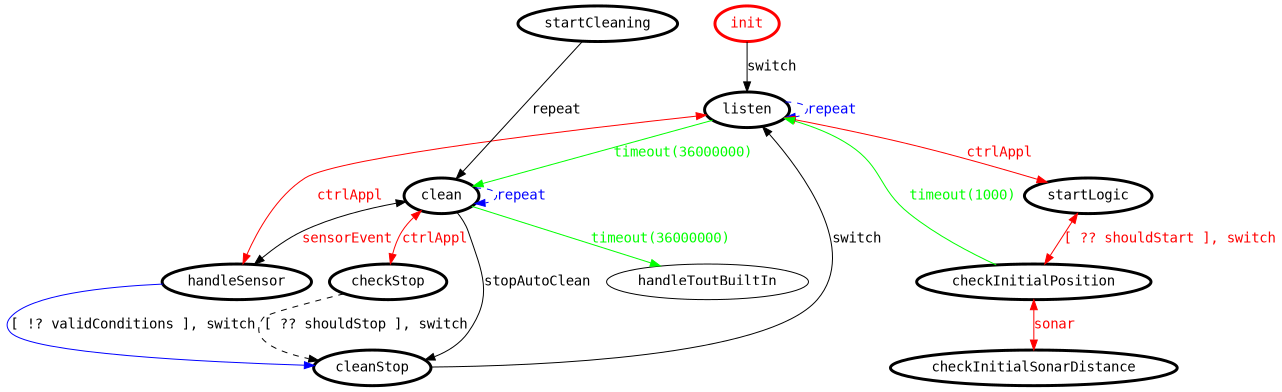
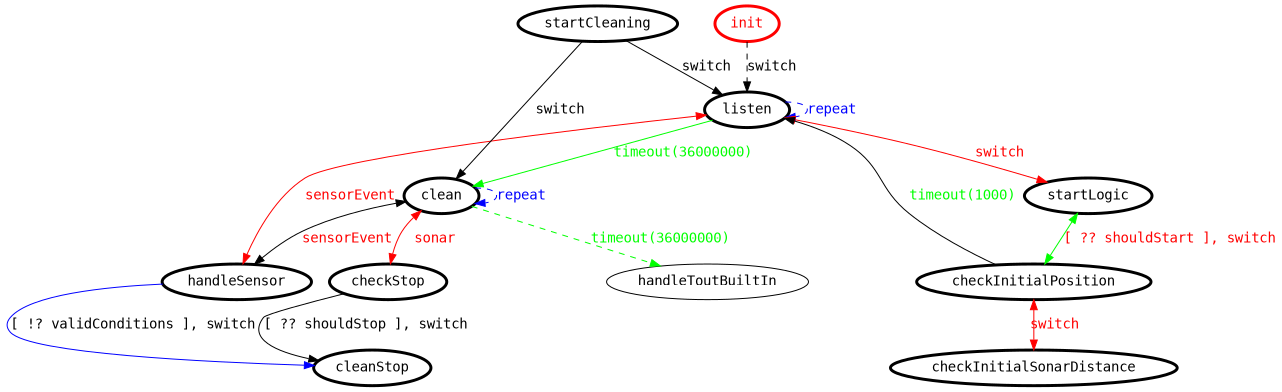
edge "init" -> "listen": style solid -> dashed
edge "startCleaning" -> "clean": label "repeat " -> "switch"
edge "listen" -- "startLogic": label "ctrlAppl" -> "switch"
edge "checkInitialPosition" -> "listen": color green -> black
edge "listen" -- "handleSensor": label "ctrlAppl" -> "sensorEvent"
edge "clean" -> "handleToutBuiltIn": style solid -> dashed
edge "clean" -- "checkStop": label "ctrlAppl" -> "sonar"
edge "startLogic" -- "checkInitialPosition": color red -> green
edge "clean" -> "cleanStop": removed, label "stopAutoClean"
edge "checkStop" -> "cleanStop": style dashed -> solid
edge "checkInitialPosition" -- "checkInitialSonarDistance": label "sonar" -> "switch"
edge "cleanStop" -> "listen": now "startCleaning" -> "listen"
